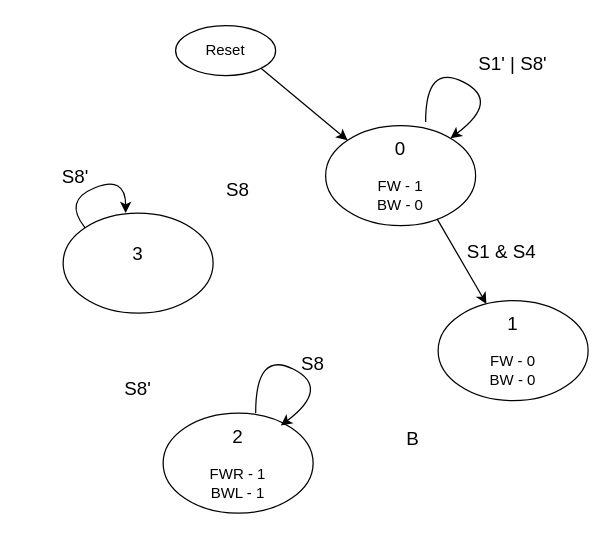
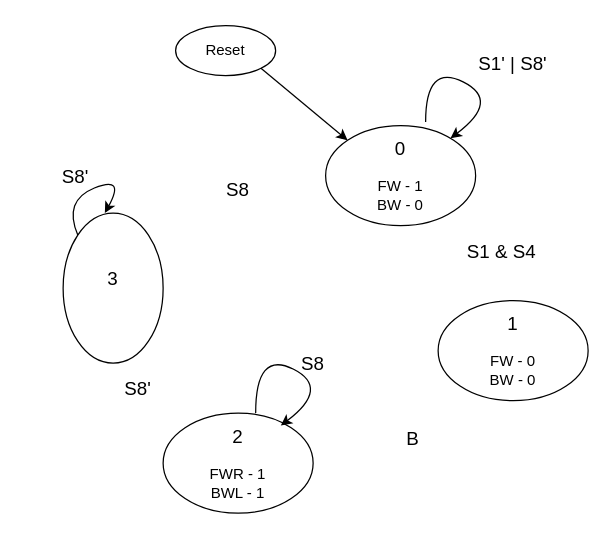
edge "0 FW - 1 BW - 0" -> "1 FW - 0 BW - 0": removed
node "3": size 150x100 -> 100x150
